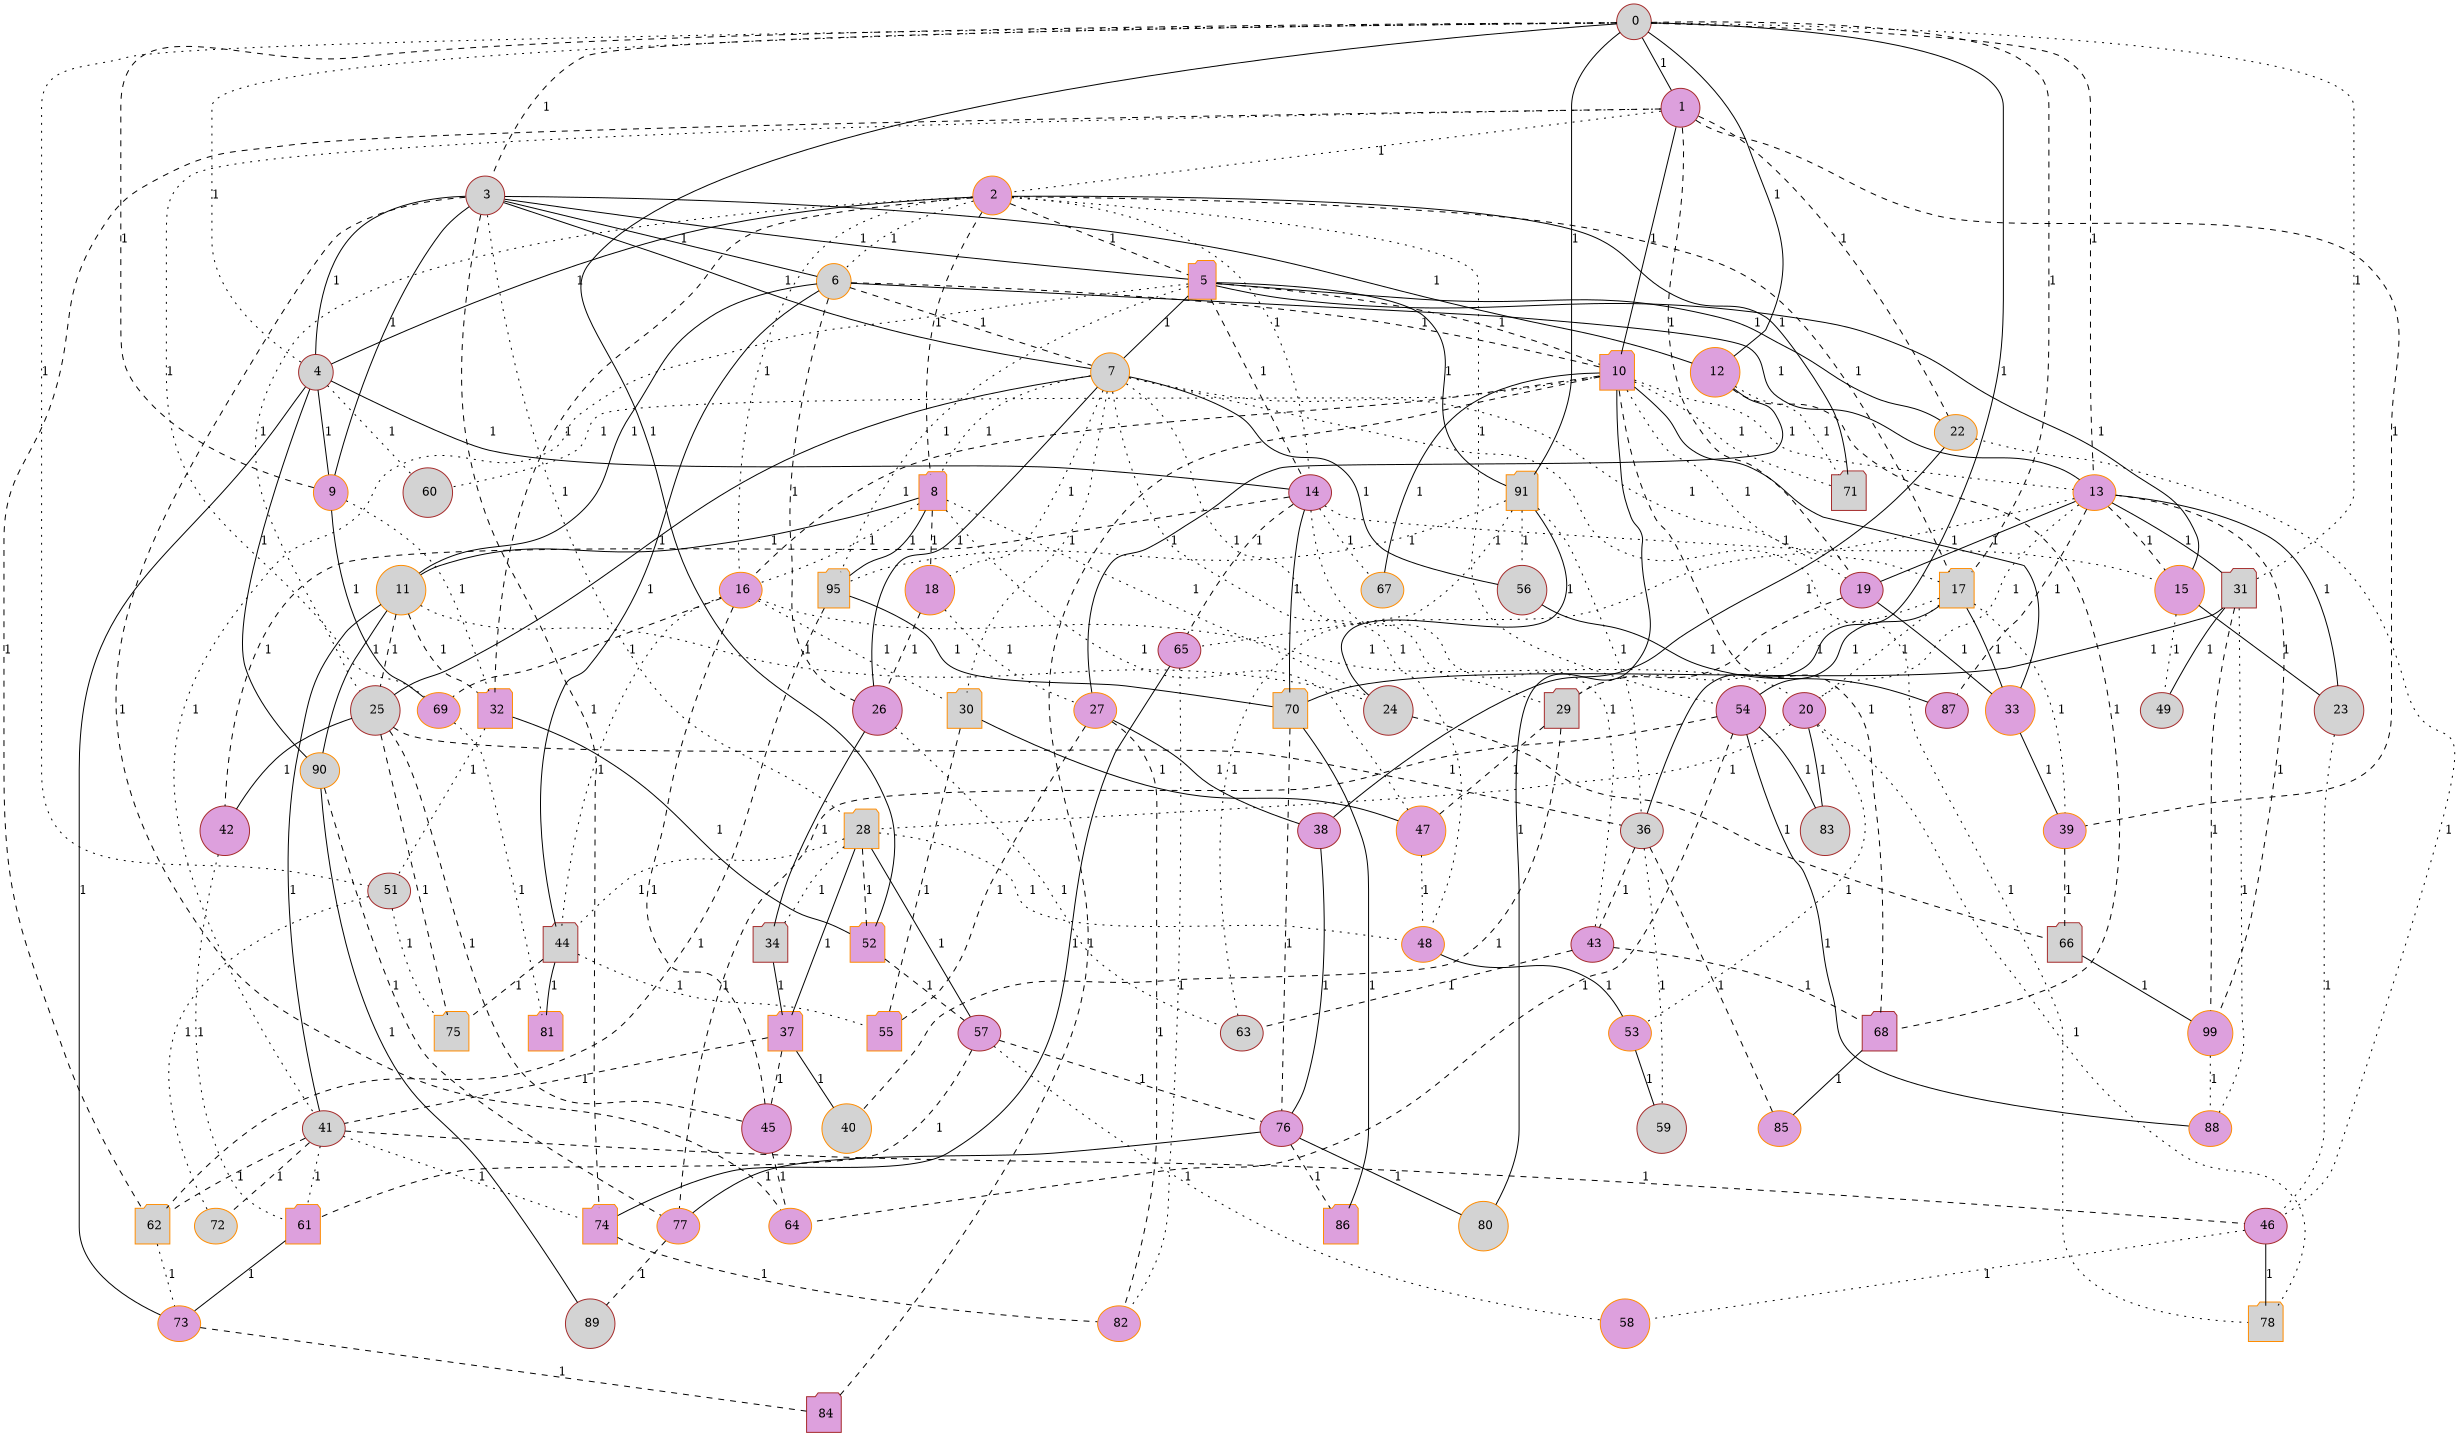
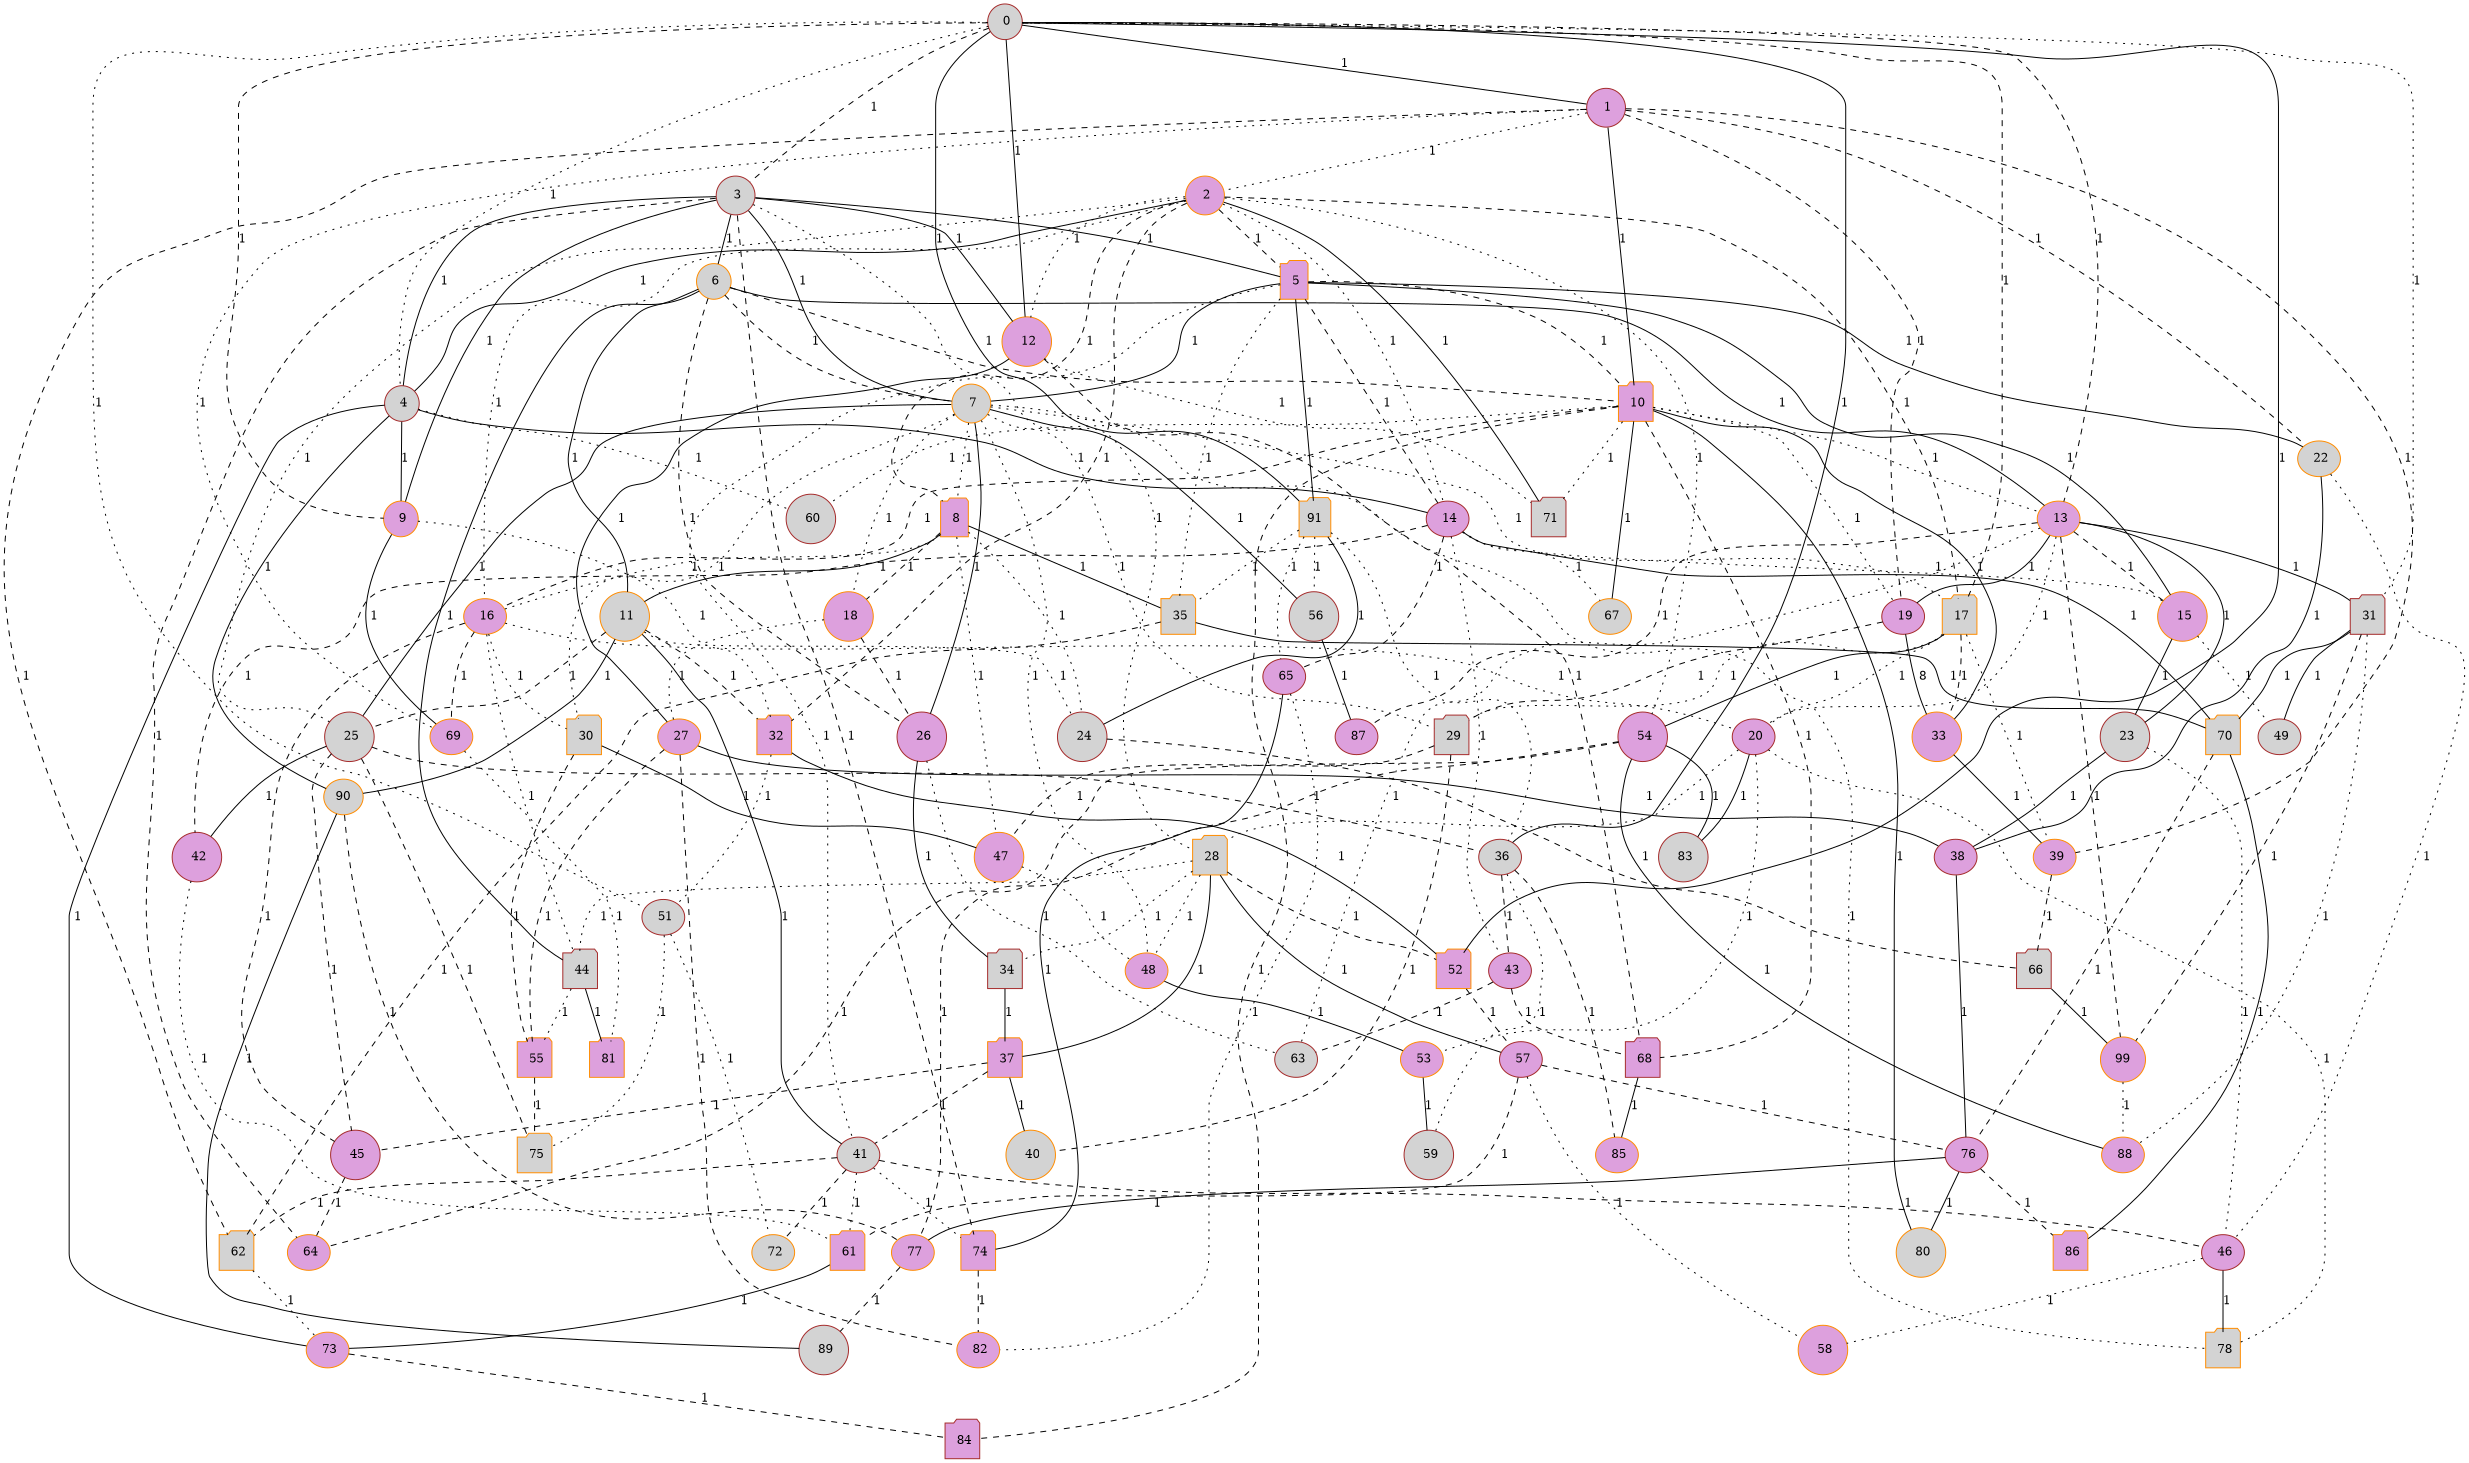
edge "2" -- "6": now "2" -- "12"
node "95": label "95" -> "35"
edge "17" -- "33": style solid -> dashed
edge "19" -- "33": label "1" -> "8"
edge "23" -- "38": added, label "1"
edge "44" -- "75": now "55" -- "75"
